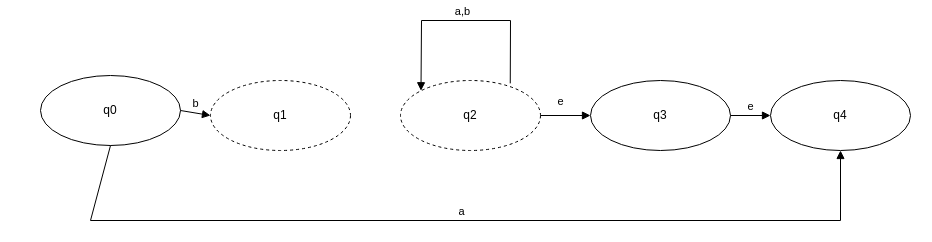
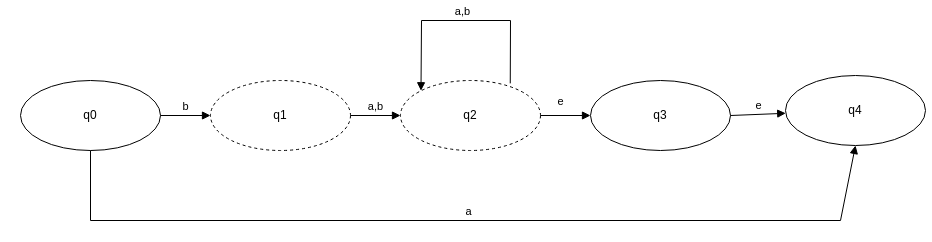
node "q0": moved (111, 111) -> (91, 116)
edge "q1" -> "q2": added, label "a,b"
node "q4": moved (841, 116) -> (856, 111)
